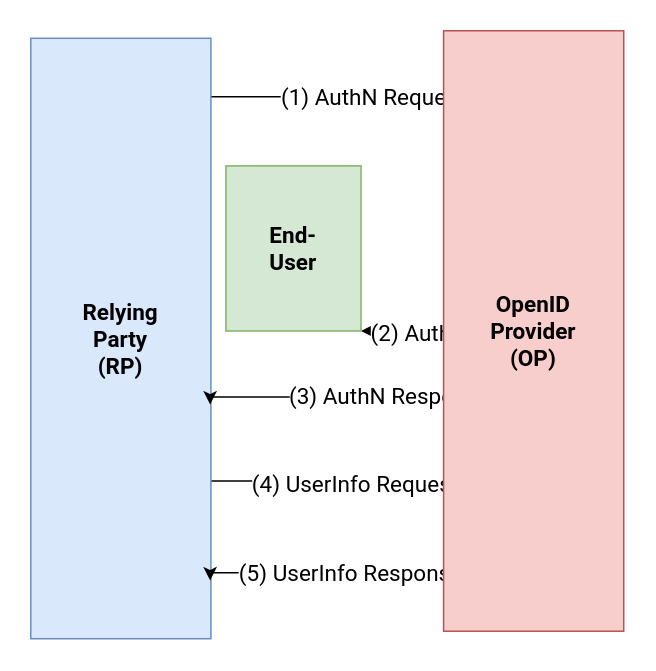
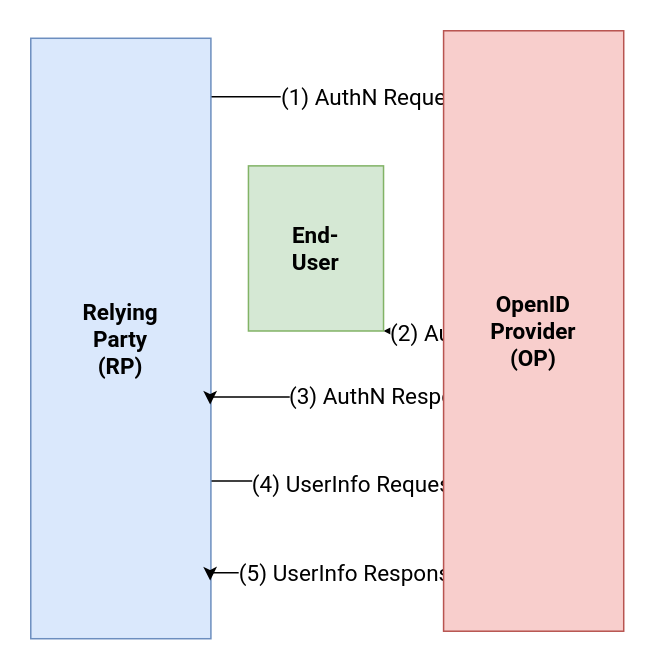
node "End- User": moved (293, 248) -> (316, 248)
